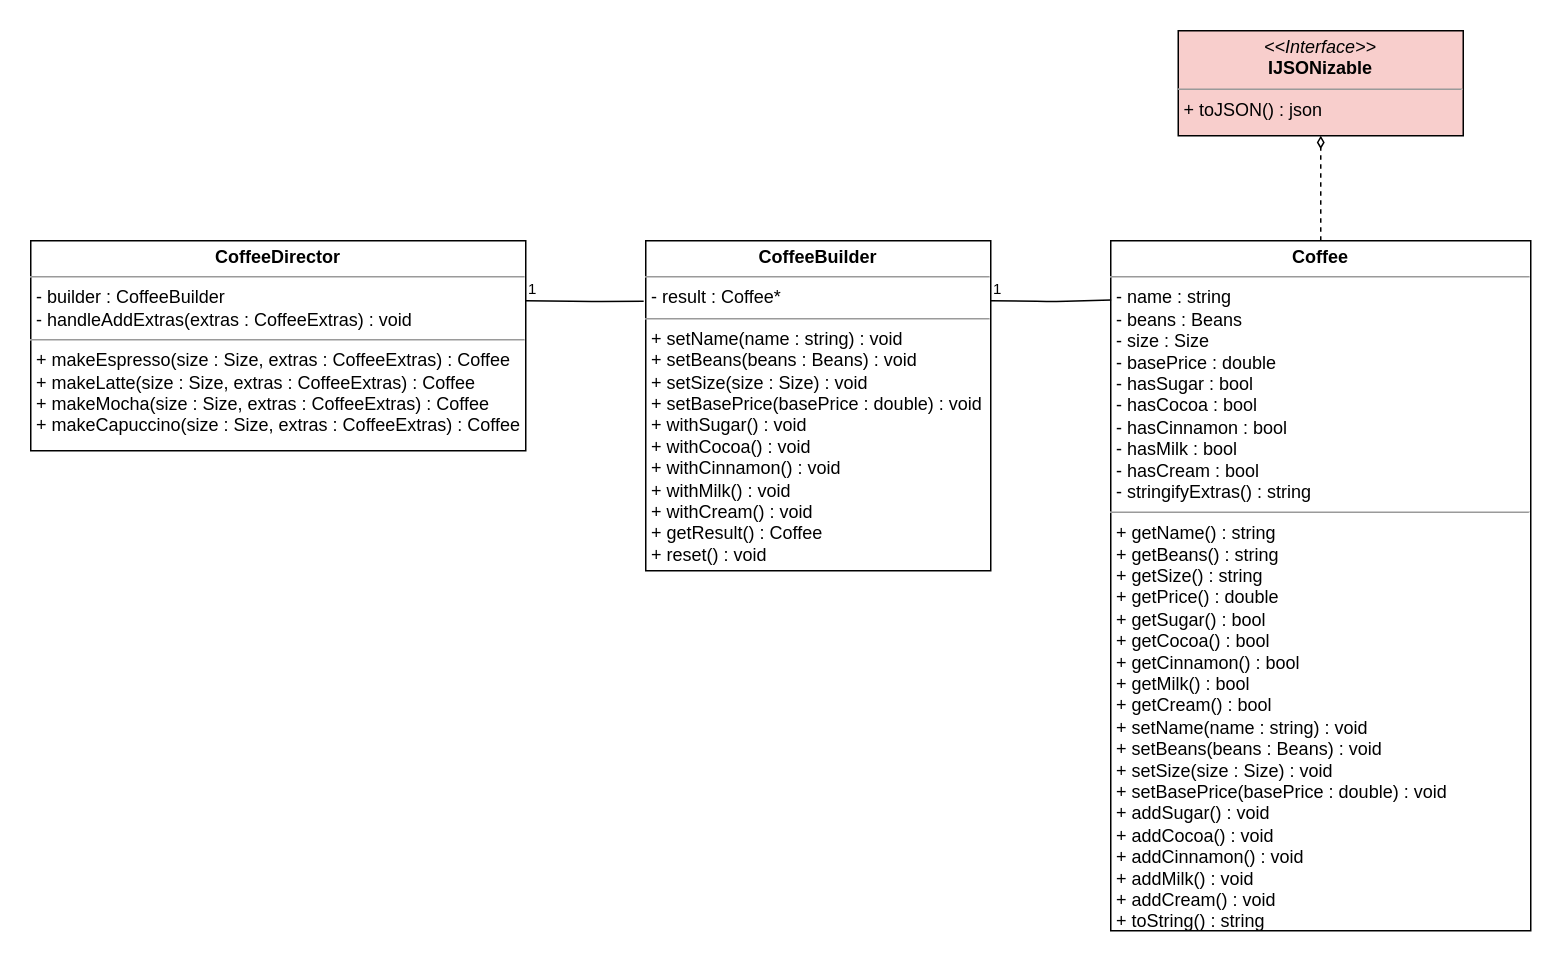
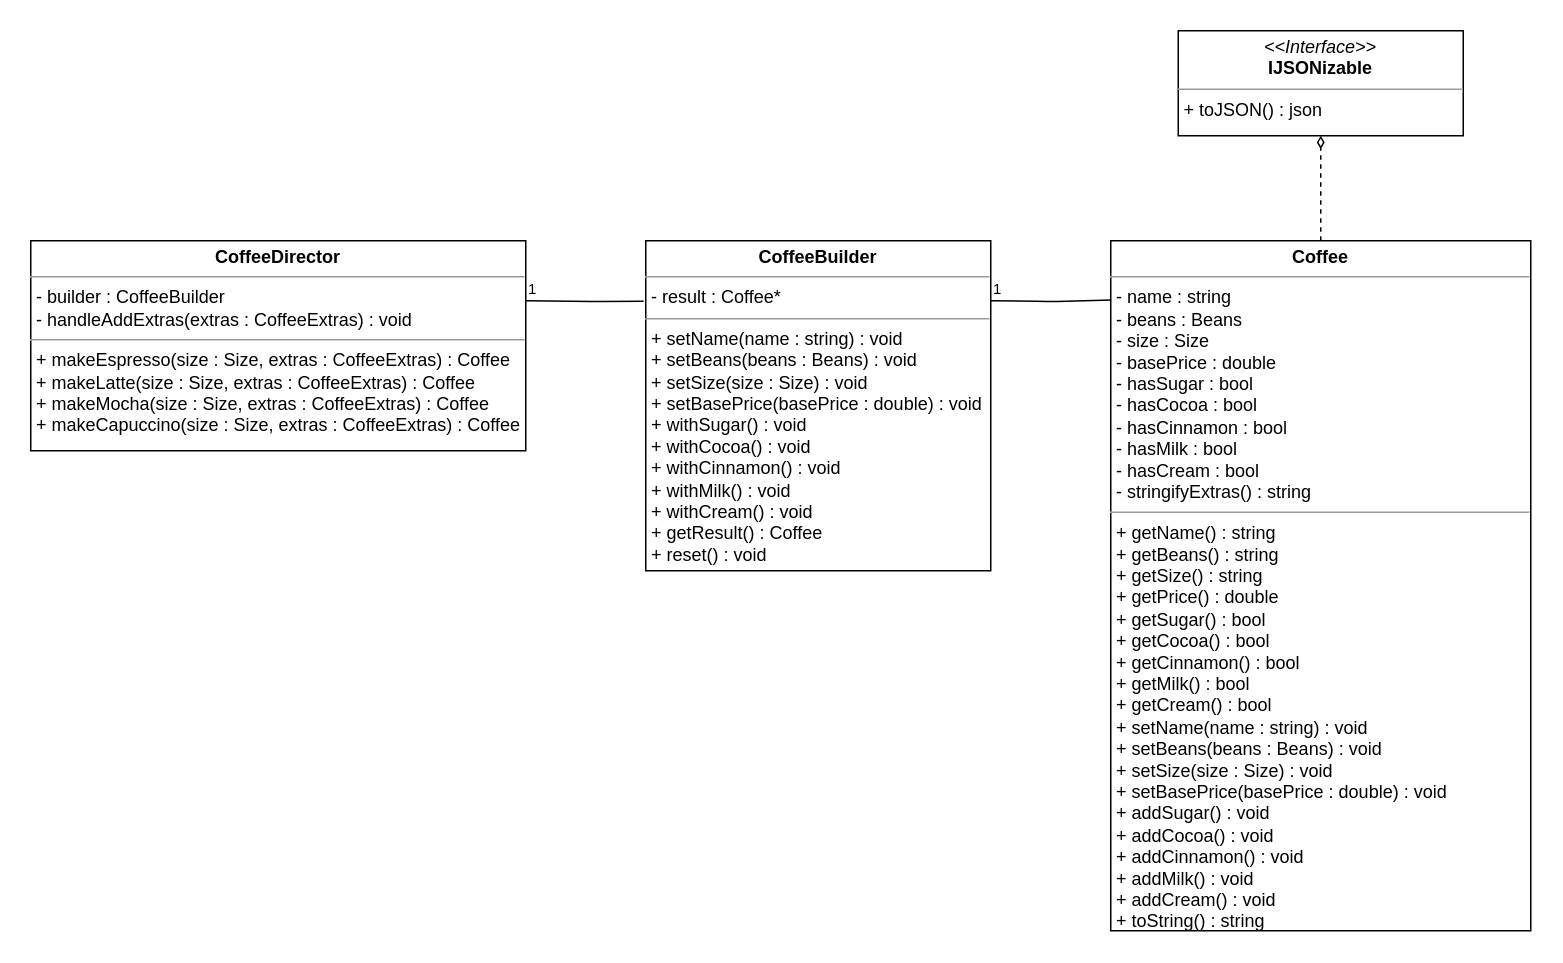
node "<<Interface>> IJSONizable + toJSON() : json": fillcolor #f8cecc -> #ffffff
